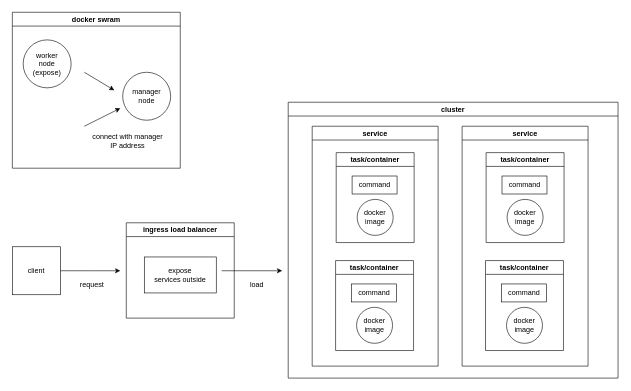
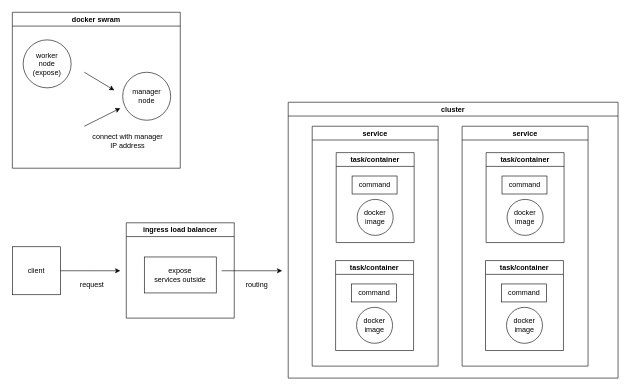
node "load": label "load" -> "routing"
